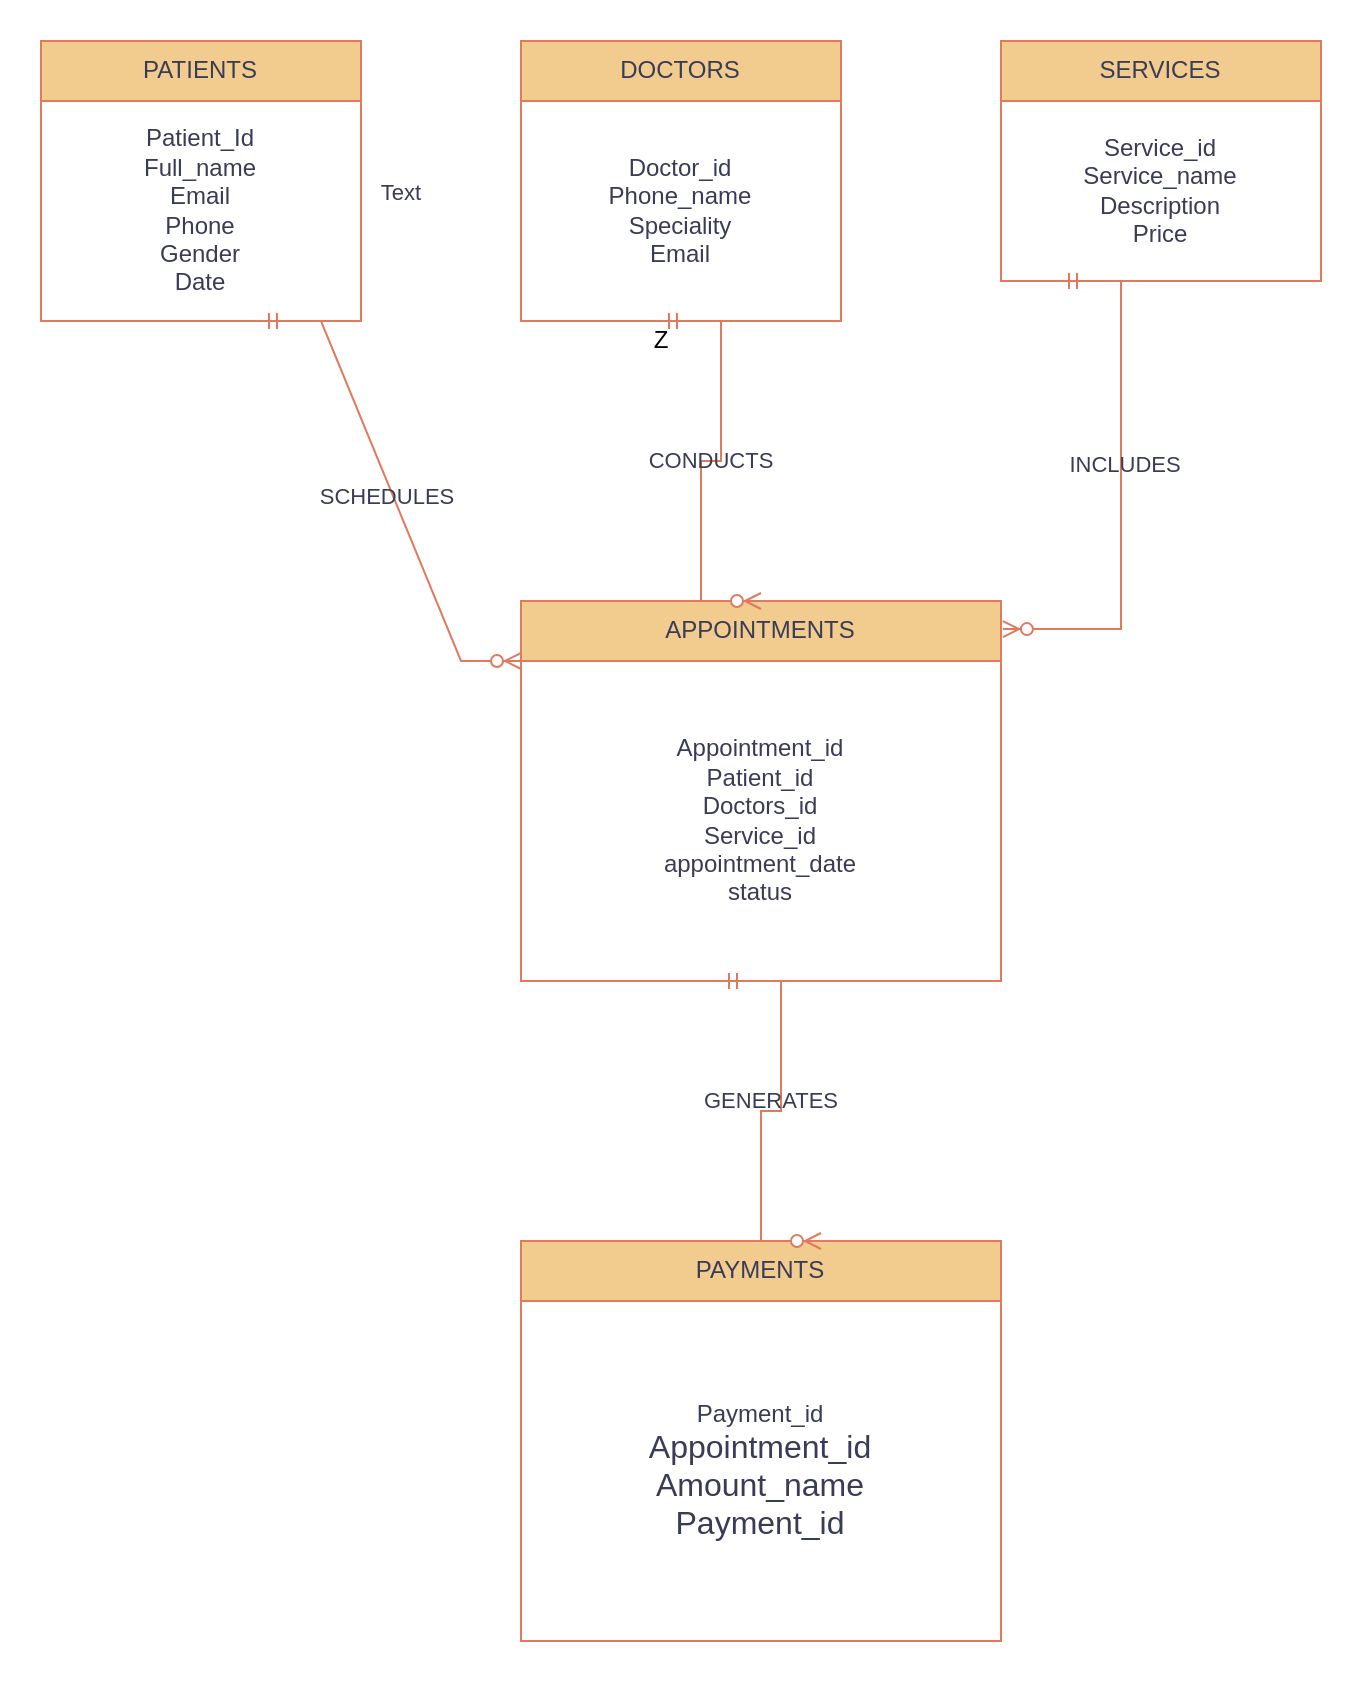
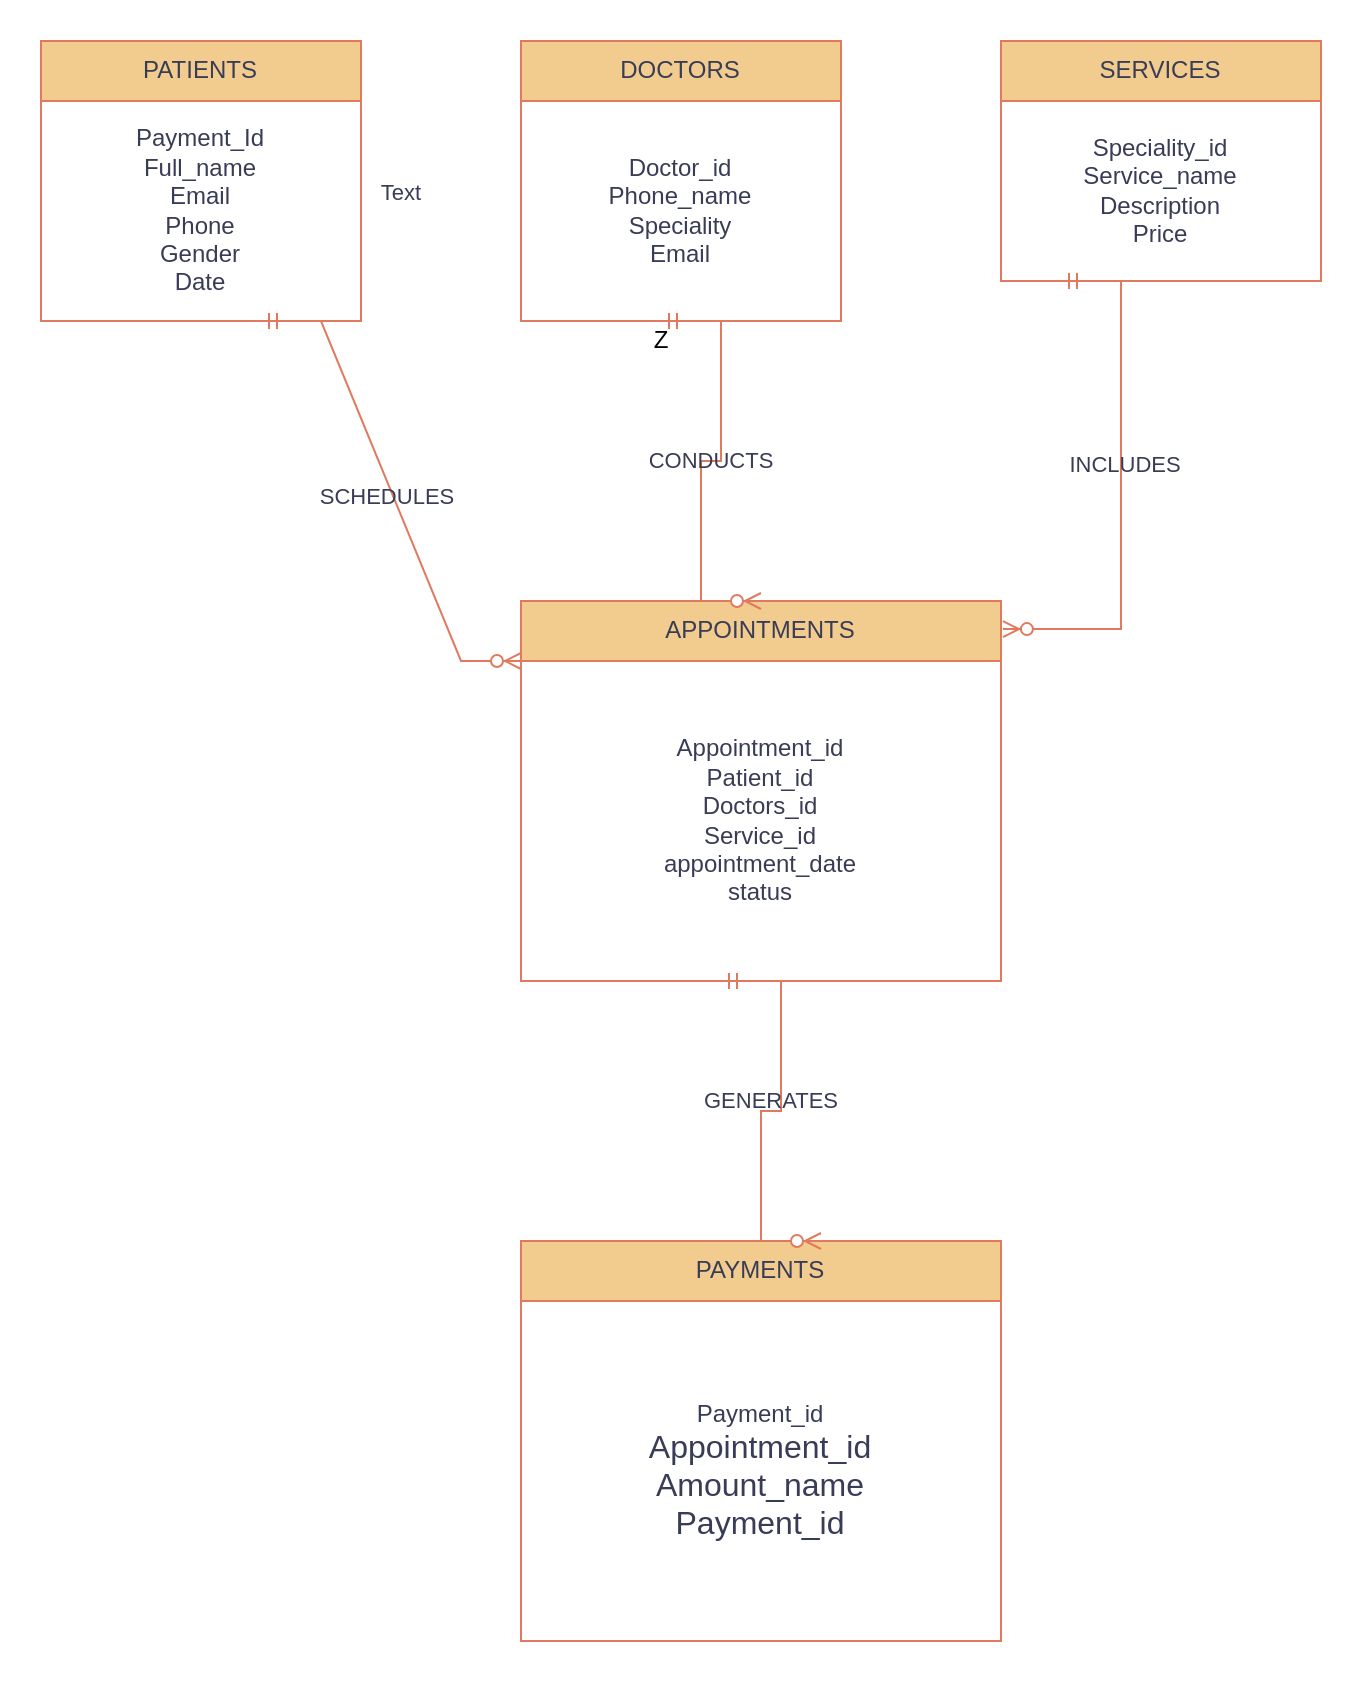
node "Service_id Service_name Description Price": label "Service_id Service_name Description Price" -> "Speciality_id Service_name Description Price"
node "Patient_Id Full_name Email Phone Gender Date": label "Patient_Id Full_name Email Phone Gender Date" -> "Payment_Id Full_name Email Phone Gender Date"
